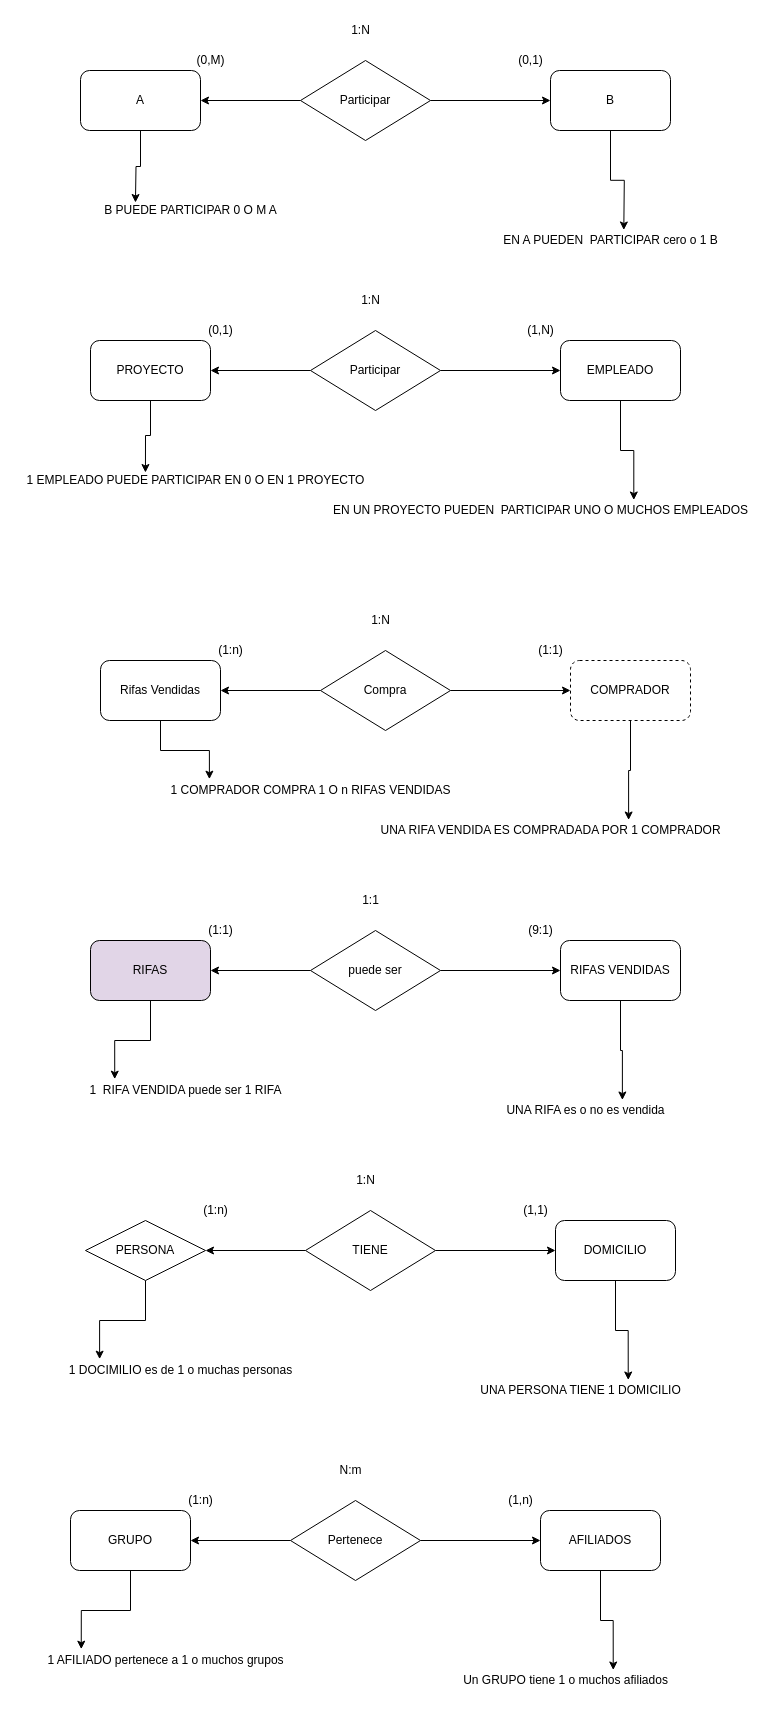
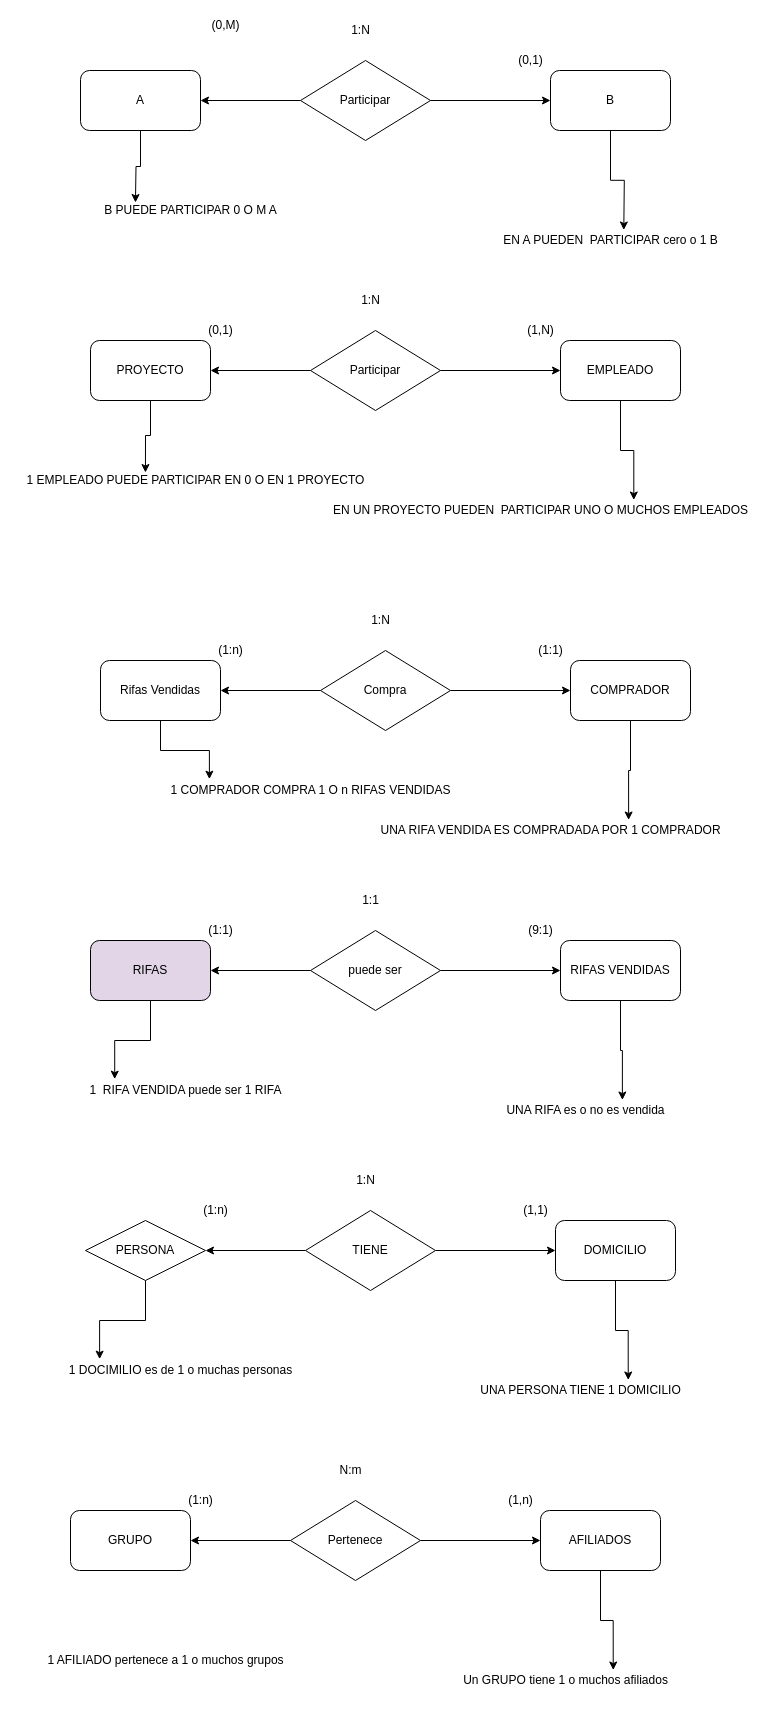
node "(0,M)": moved (211, 61) -> (226, 26)
node "COMPRADOR": style dashed -> solid
edge "GRUPO" -> "1 AFILIADO pertenece a 1 o muchos grupos": removed
